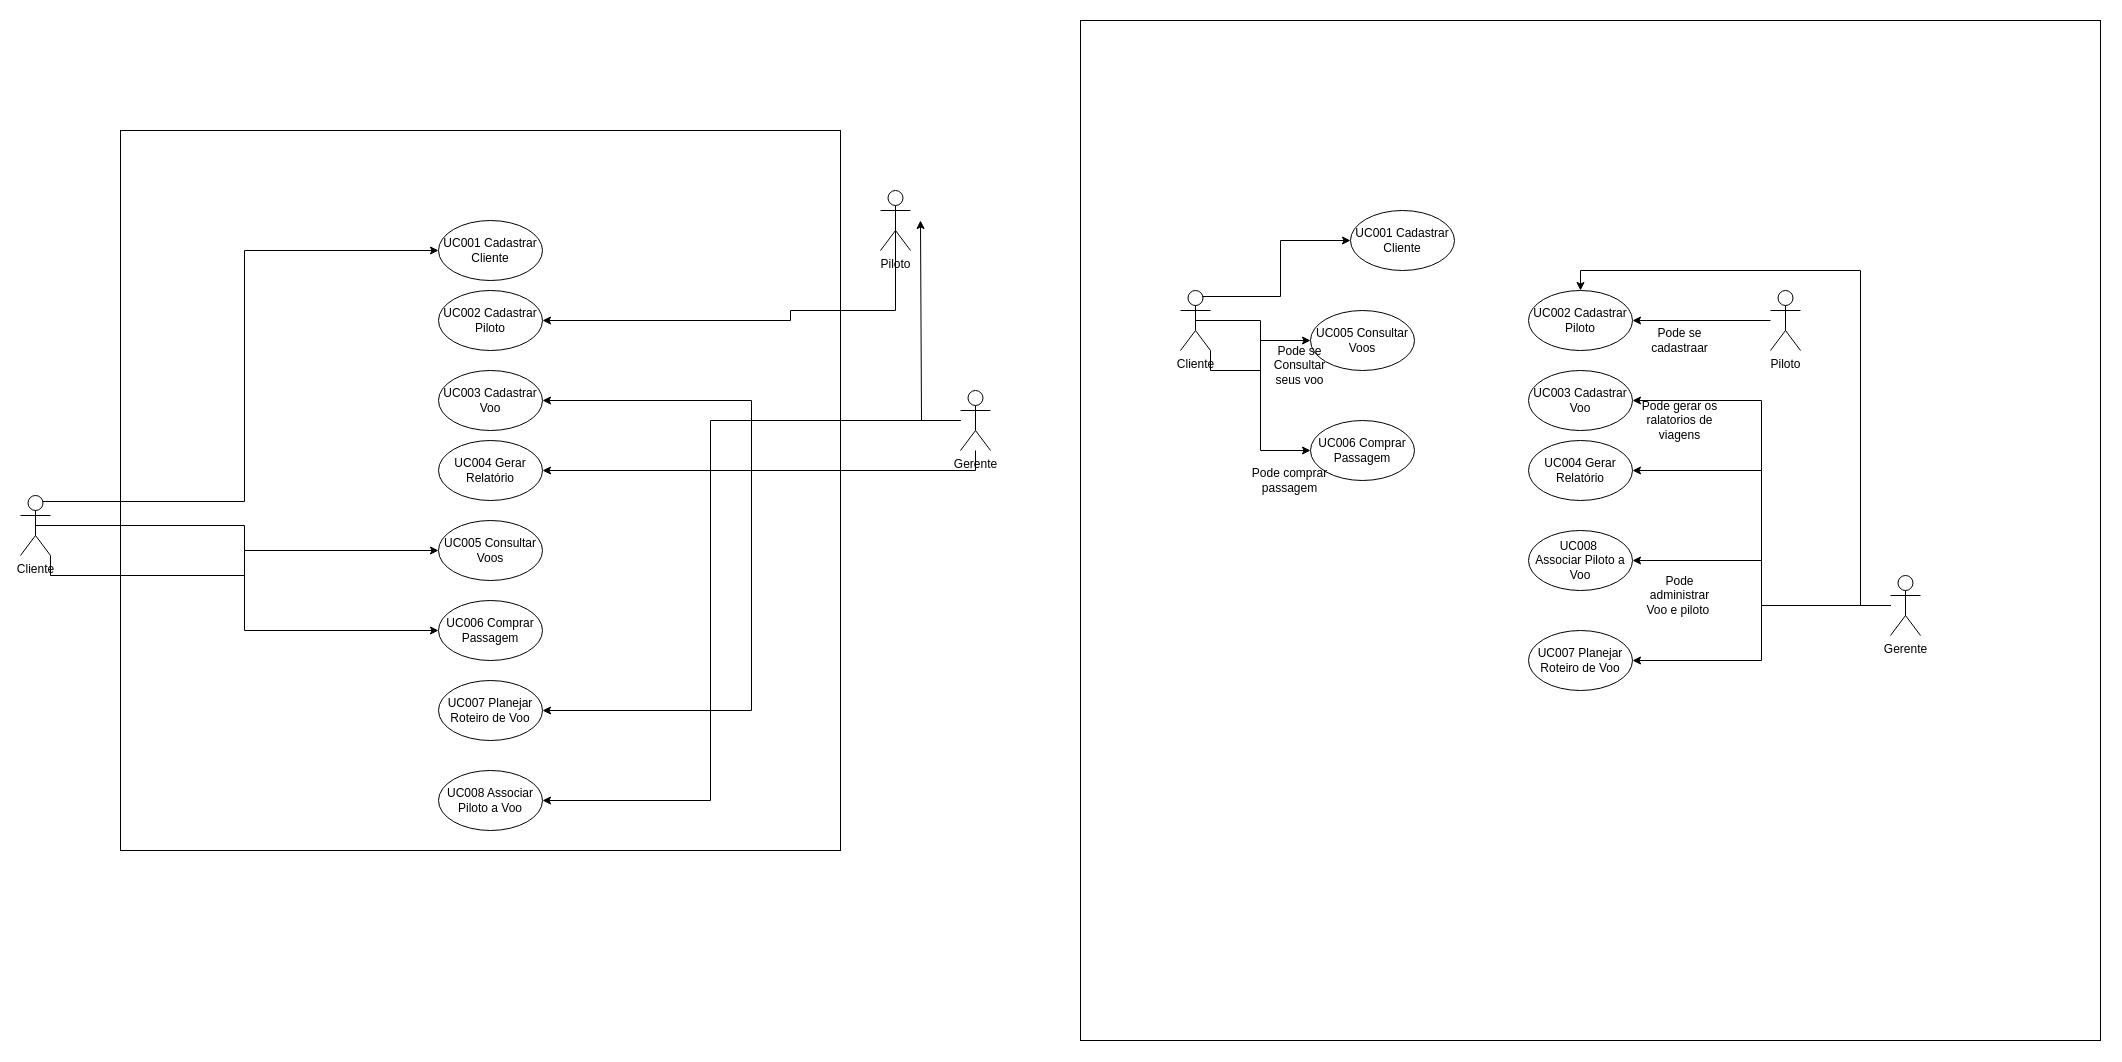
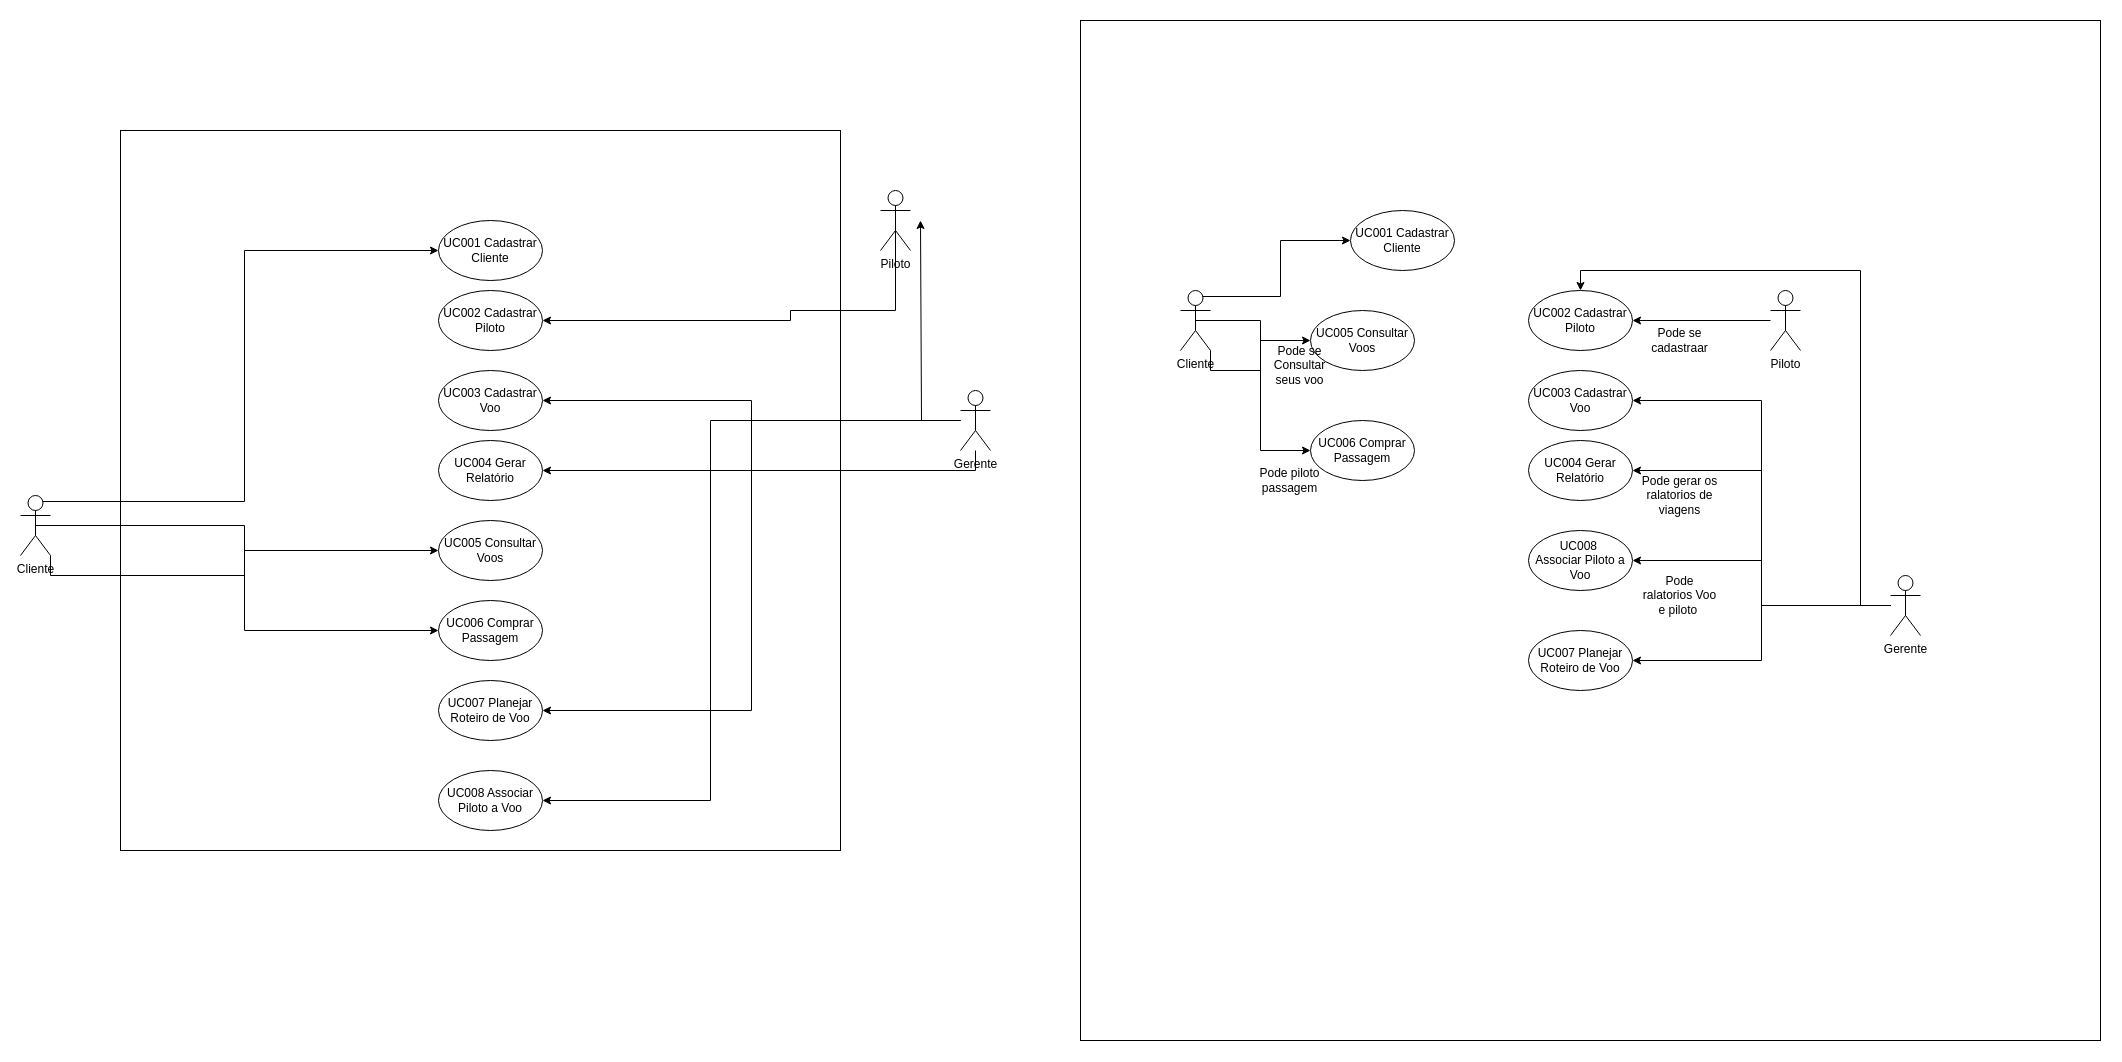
node "Pode gerar os ralatorios de viagens": moved (1680, 421) -> (1680, 496)
node "Pode comprar passagem": label "Pode comprar passagem" -> "Pode piloto passagem"
node "Pode administrar Voo e piloto": label "Pode administrar Voo e piloto" -> "Pode ralatorios Voo e piloto"
